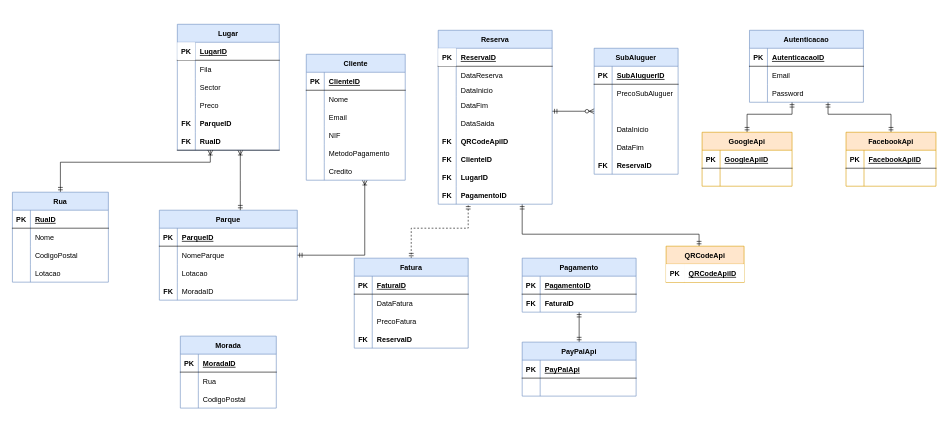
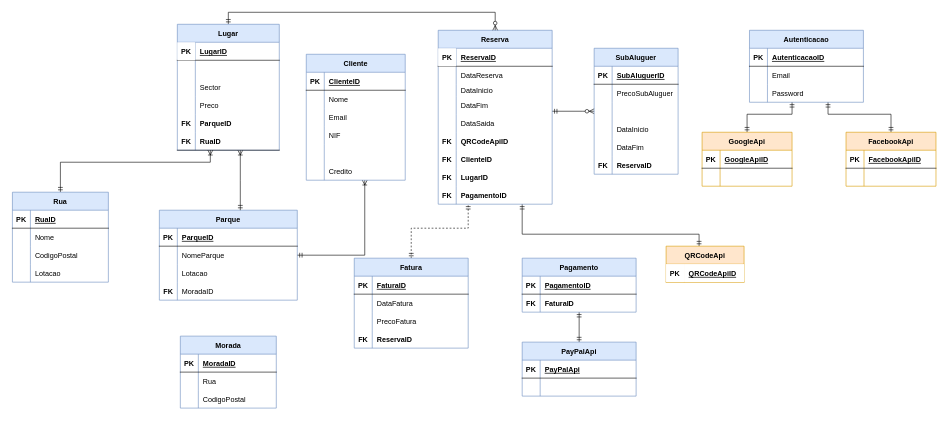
edge "Lugar" -- "Reserva": added
node "Fila": removed
node "MetodoPagamento": removed
